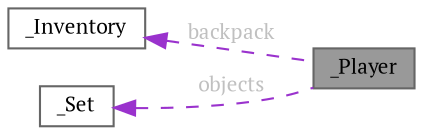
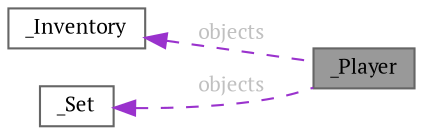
edge "_Player" -> "_Inventory": label " backpack" -> " objects"
